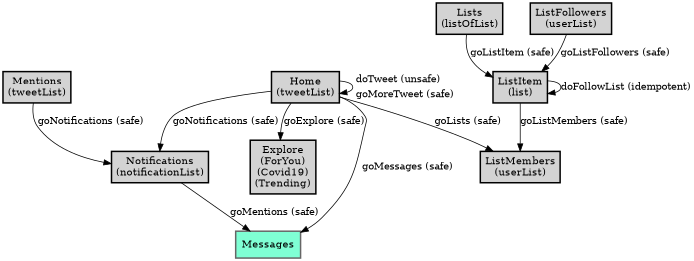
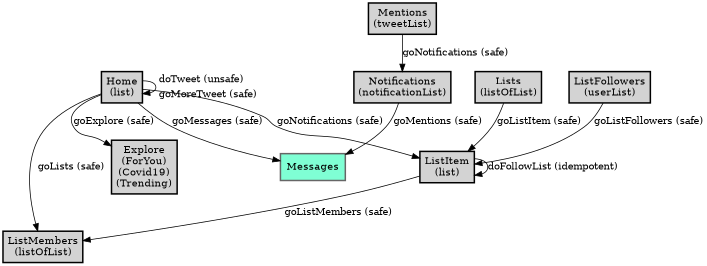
node "Home": text "(tweetList)" -> "(list)"
edge "Home" -> "Notifications": now "Home" -> "ListItem"
node "ListMembers": text "(userList)" -> "(listOfList)"
